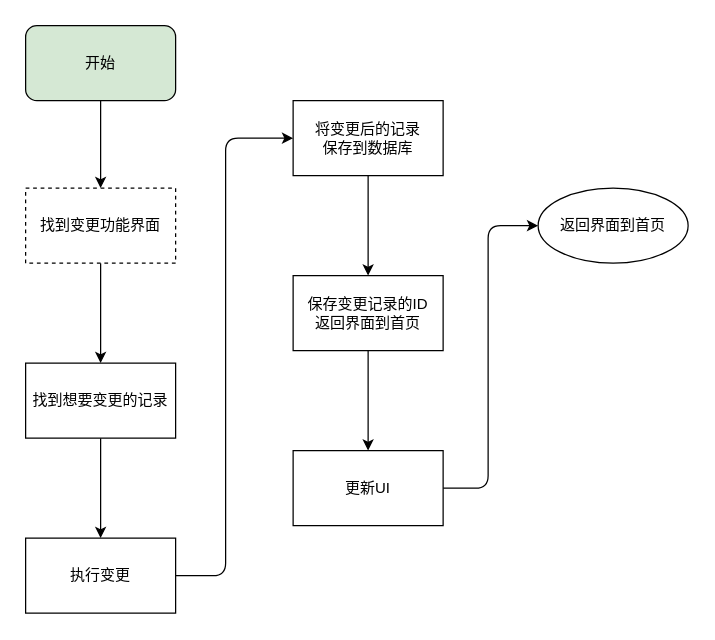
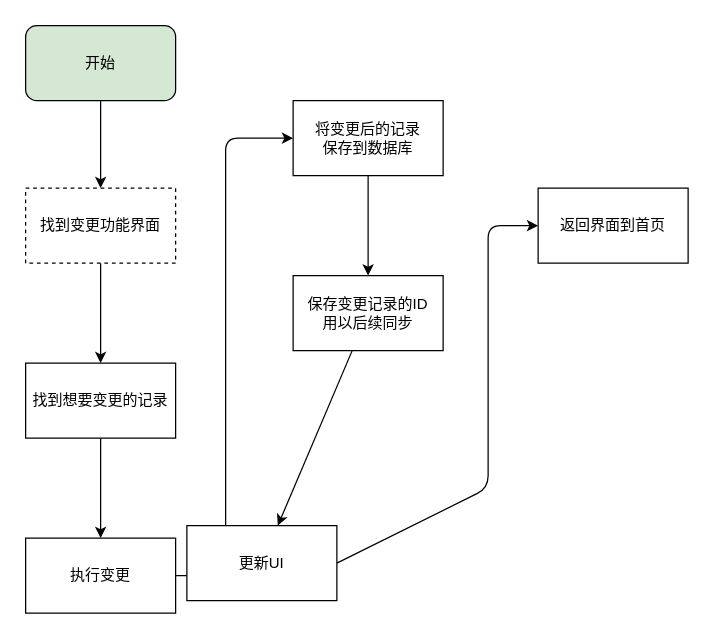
node "返回界面到首页": shape ellipse -> rectangle
node "保存变更记录的ID 返回界面到首页": label "保存变更记录的ID 返回界面到首页" -> "保存变更记录的ID 用以后续同步"
node "更新UI": moved (368, 488) -> (262, 563)
